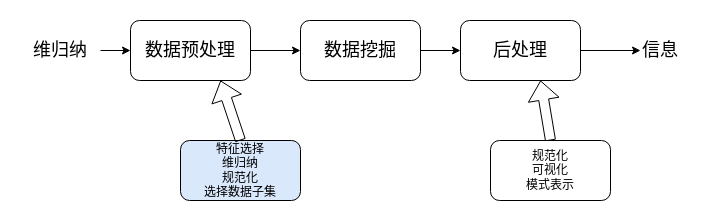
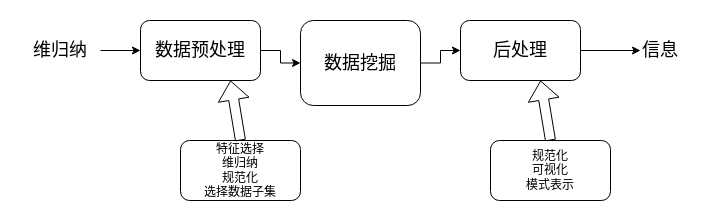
node "数据预处理": moved (191, 51) -> (201, 51)
node "数据挖掘": size 120x60 -> 120x85
node "特征选择 维归纳 规范化 选择数据子集": fillcolor #dae8fc -> #ffffff
